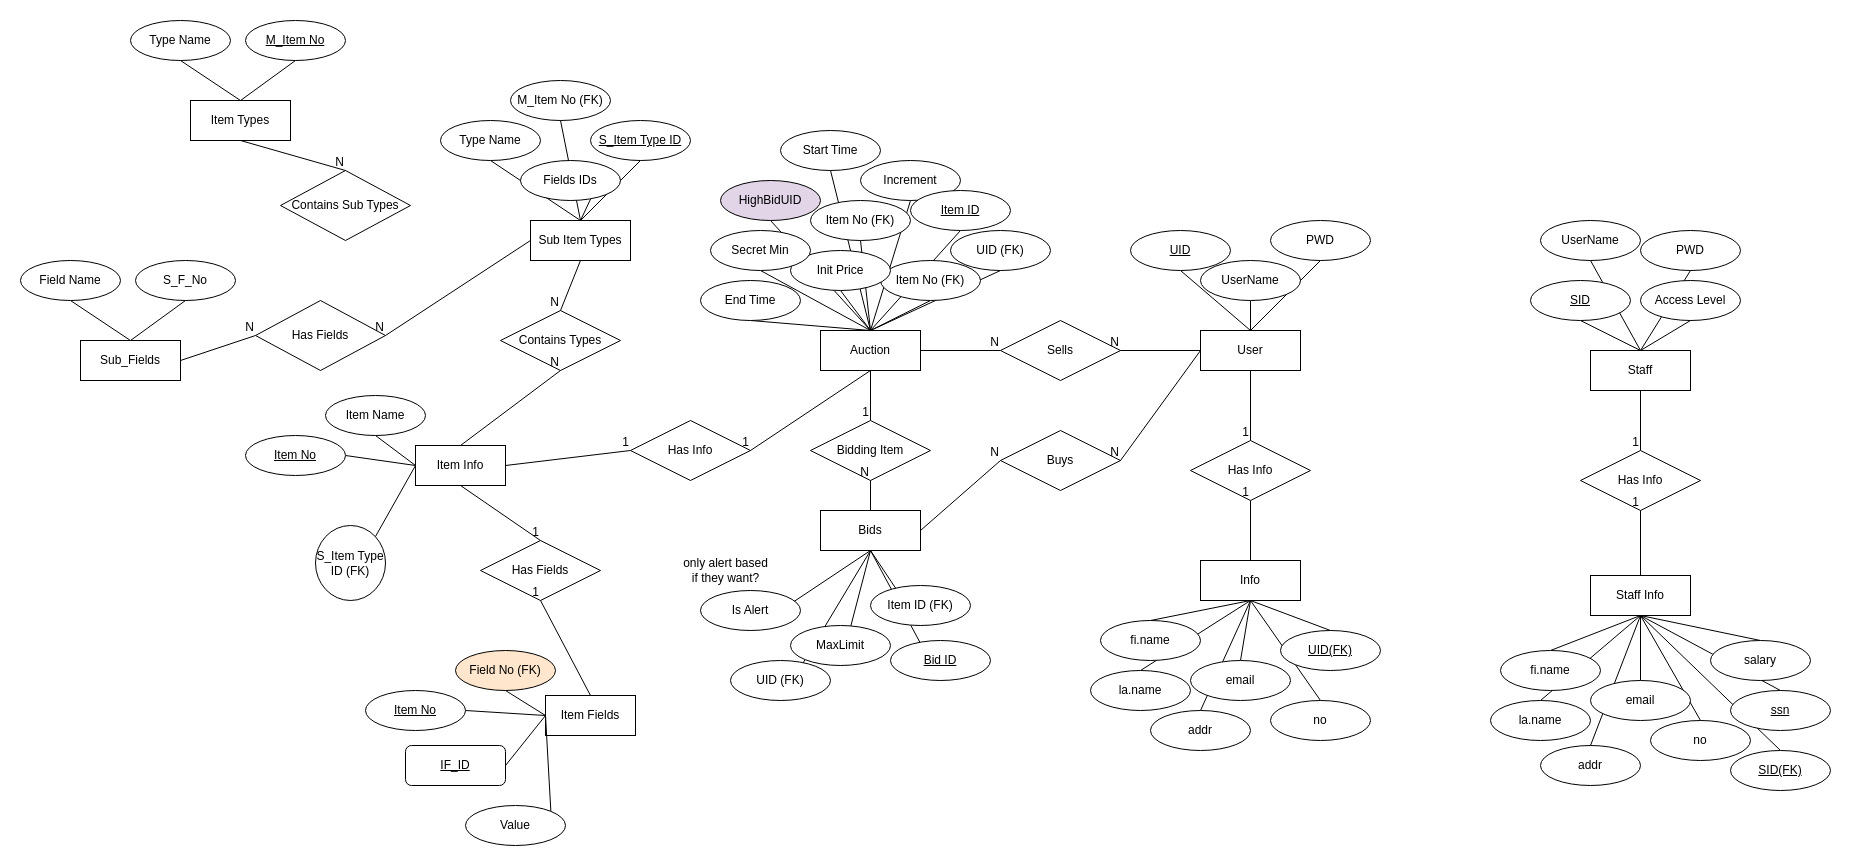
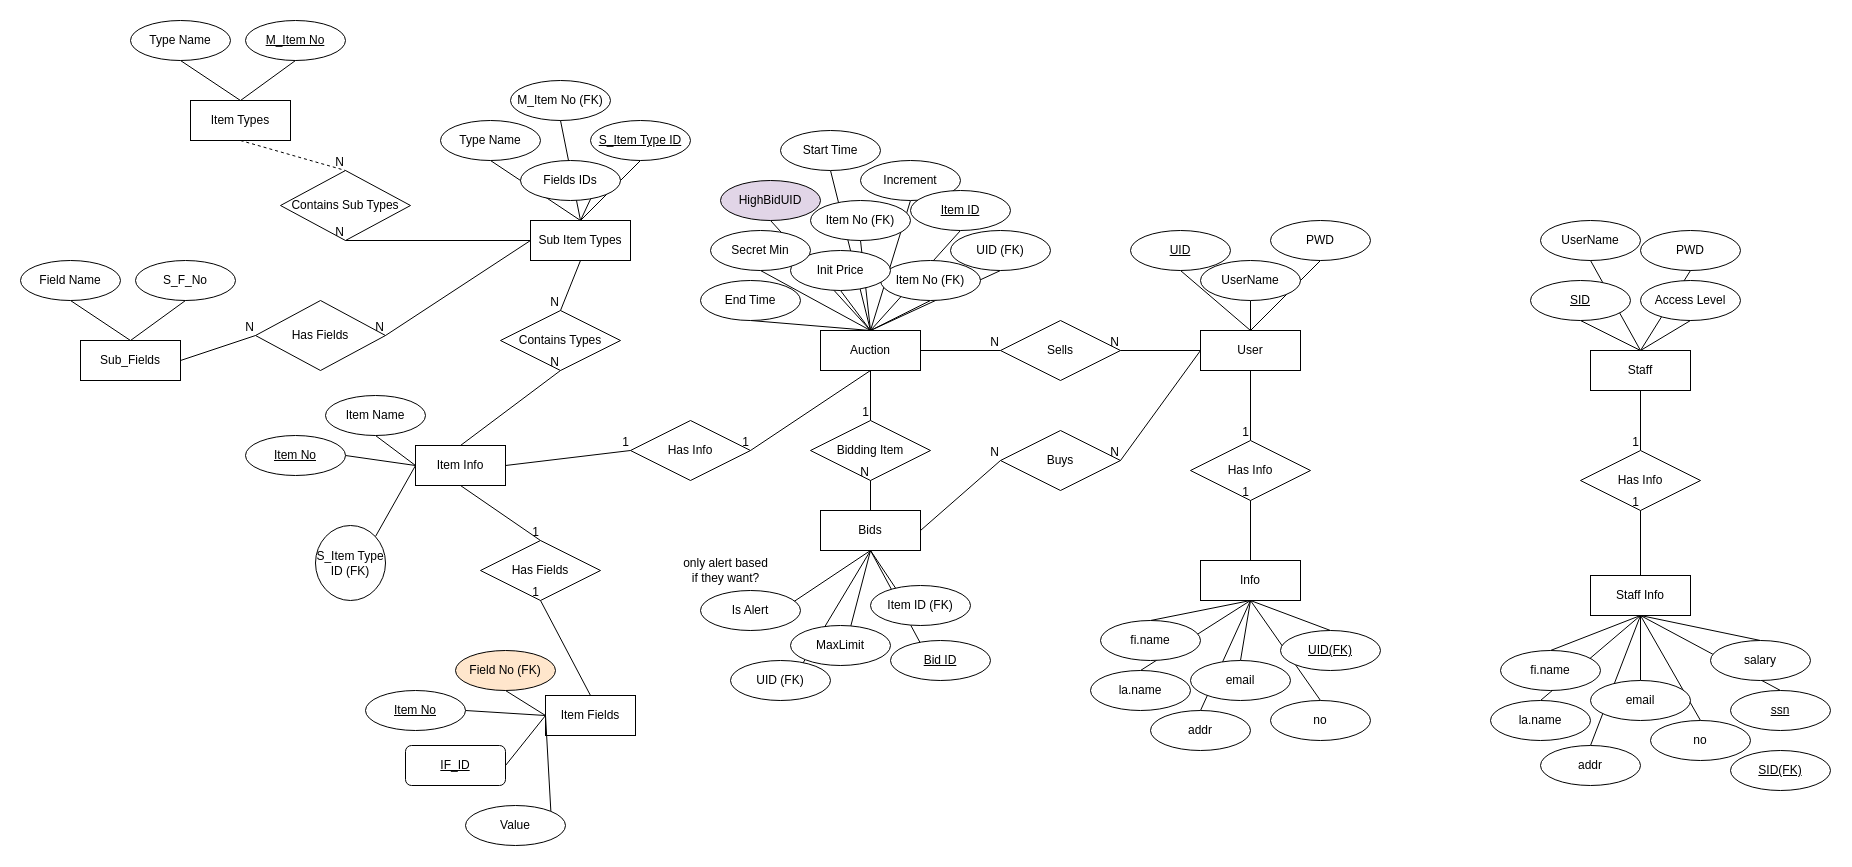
edge "Item Types" -- "Contains Sub Types": style solid -> dashed
edge "Contains Sub Types" -- "Sub Item Types": added, label "N"
edge "Staff Info" -- "SID(FK)": removed
